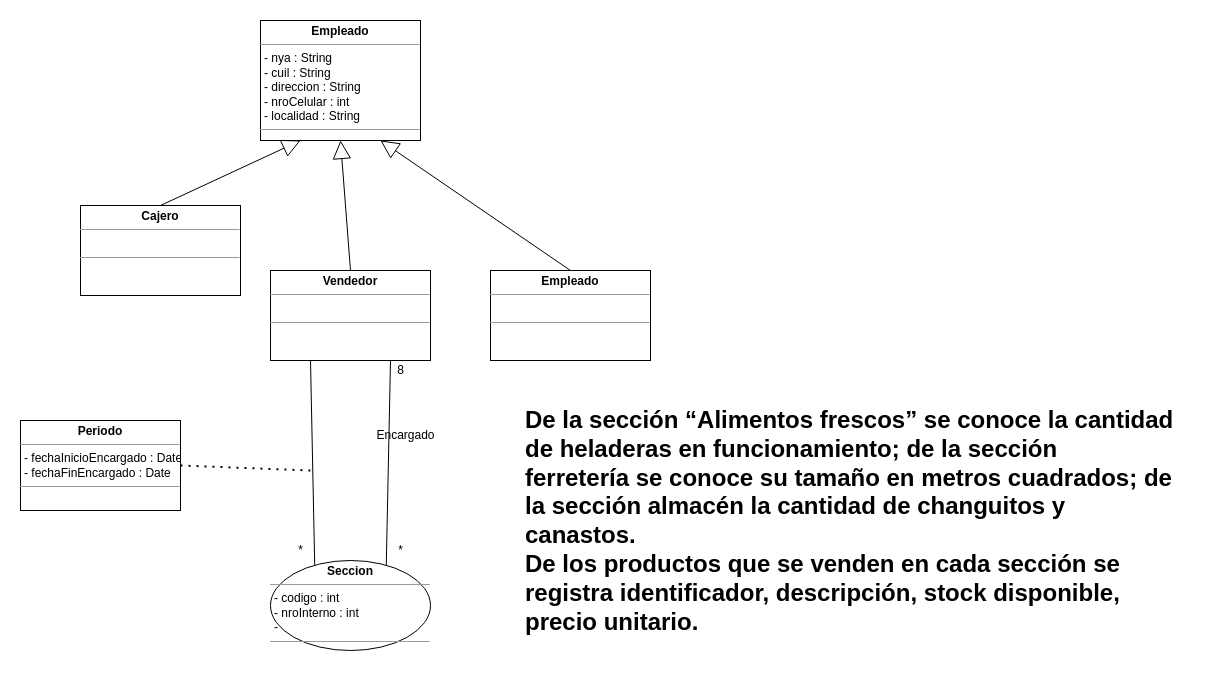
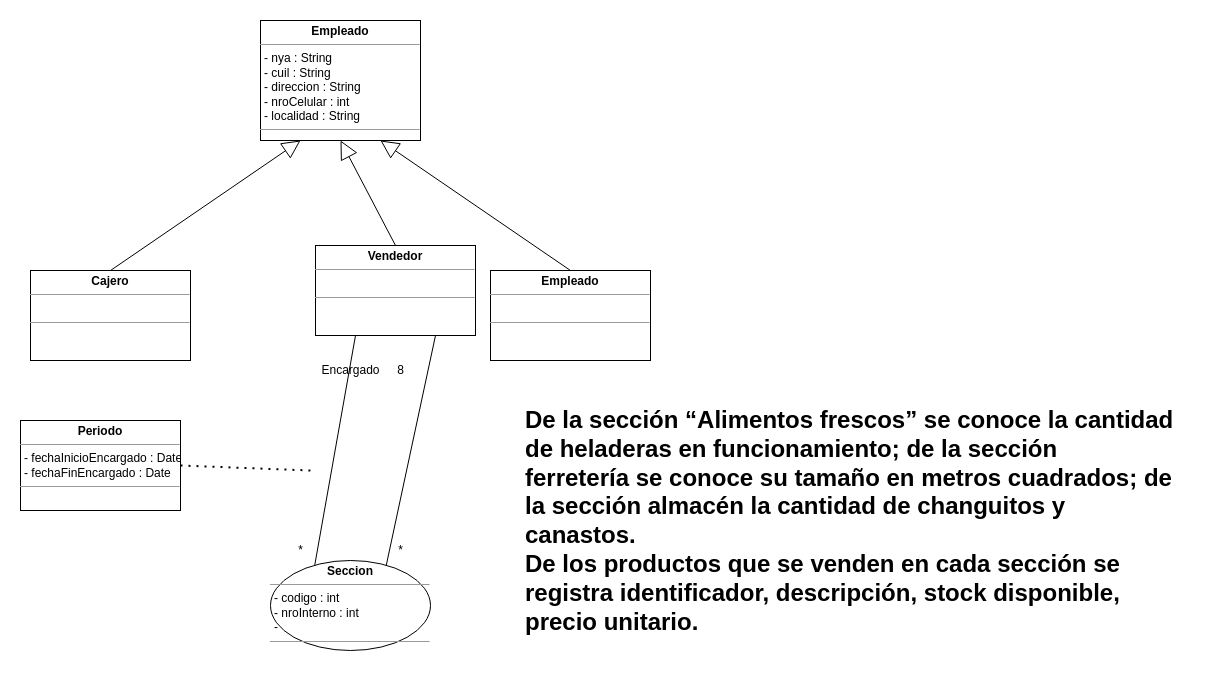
node "Cajero": moved (161, 251) -> (111, 316)
node "Vendedor": moved (351, 316) -> (396, 291)
node "Encargado": moved (406, 436) -> (351, 371)
